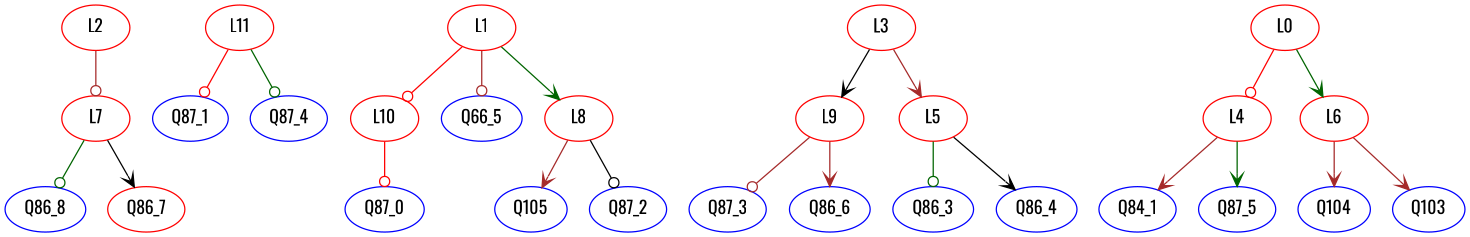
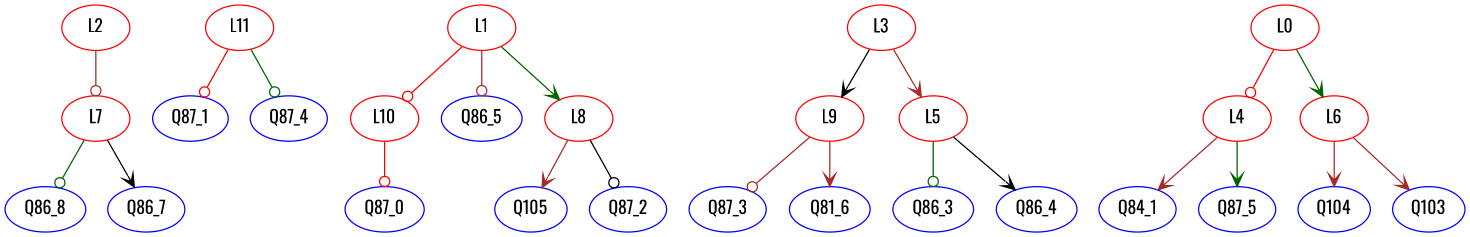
node "Q66_5": label "Q66_5" -> "Q86_5"
node "Q86_7": color red -> blue
node "Q86_6": label "Q86_6" -> "Q81_6"
